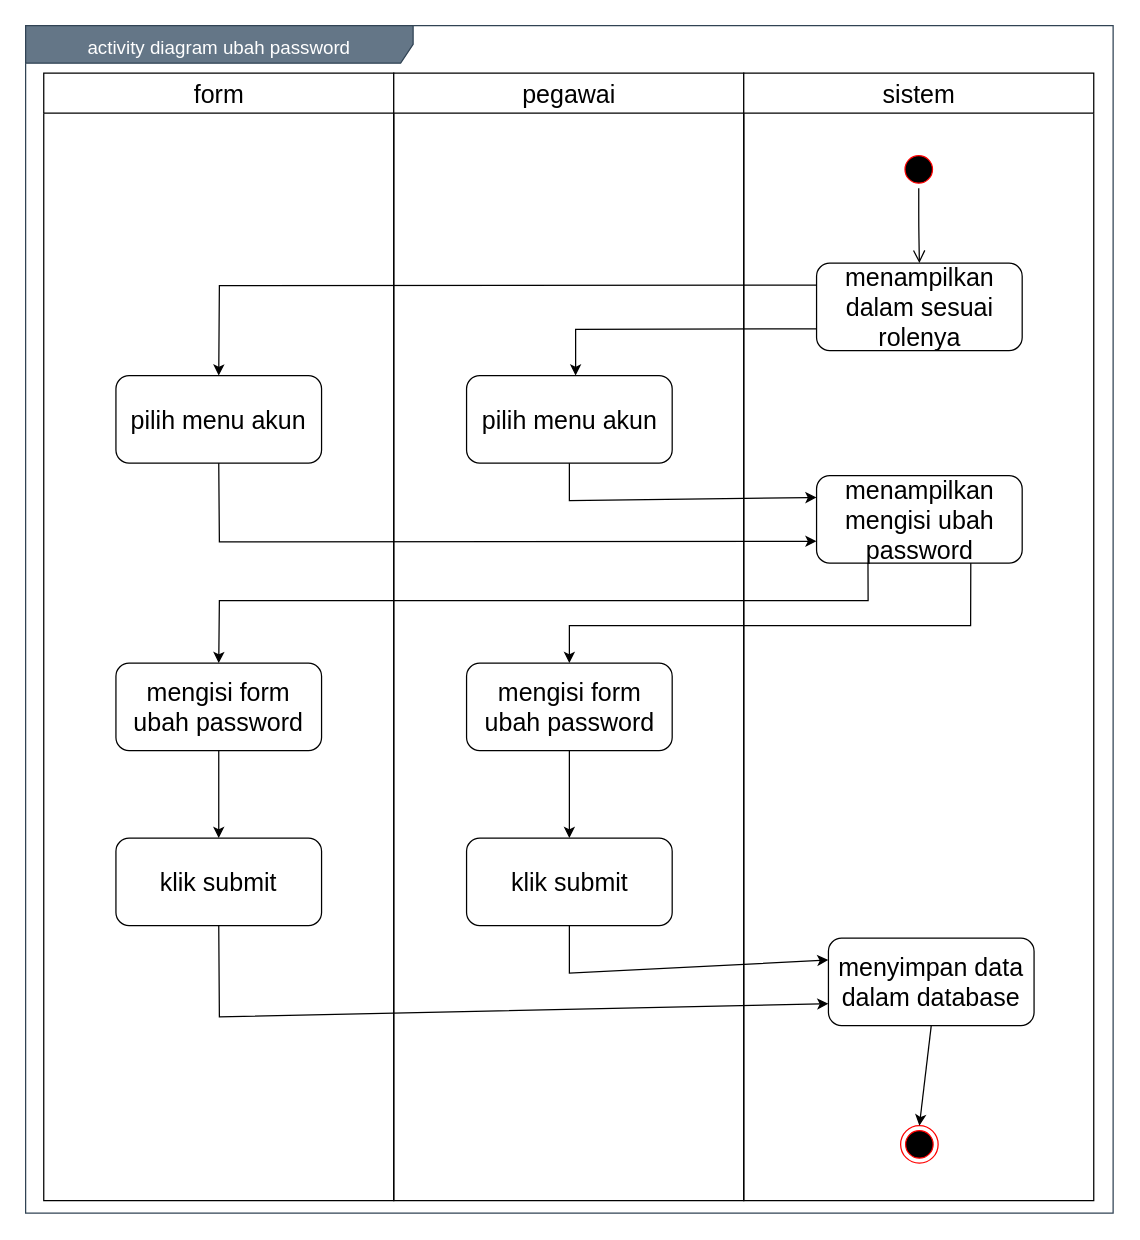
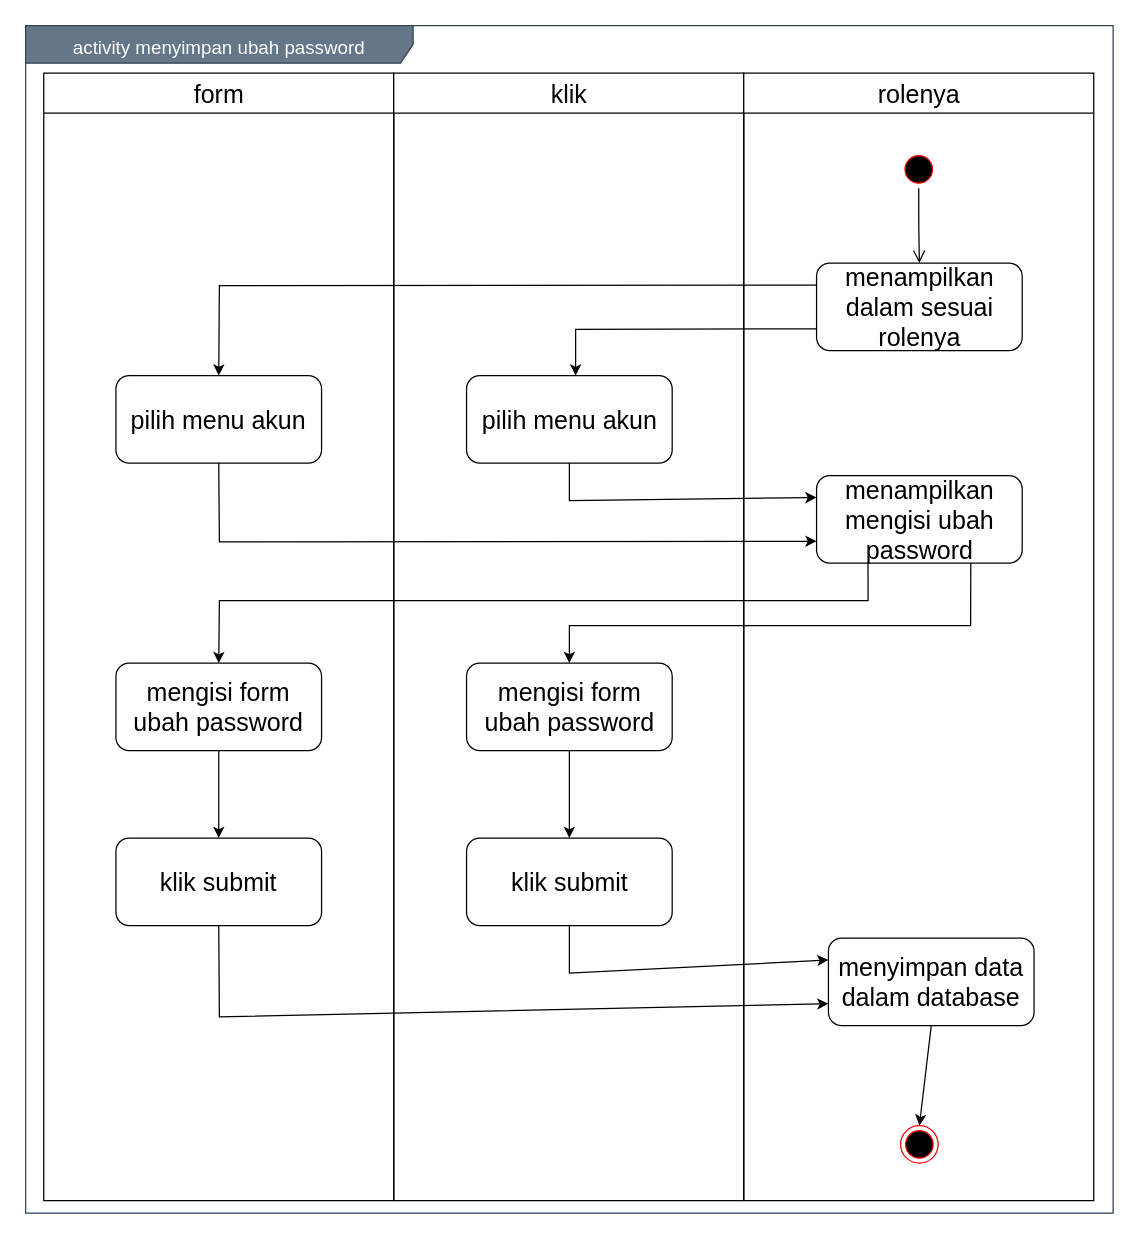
node "activity diagram ubah password": label "activity diagram ubah password" -> "activity menyimpan ubah password"
node "pegawai": label "pegawai" -> "klik"
node "sistem": label "sistem" -> "rolenya"
